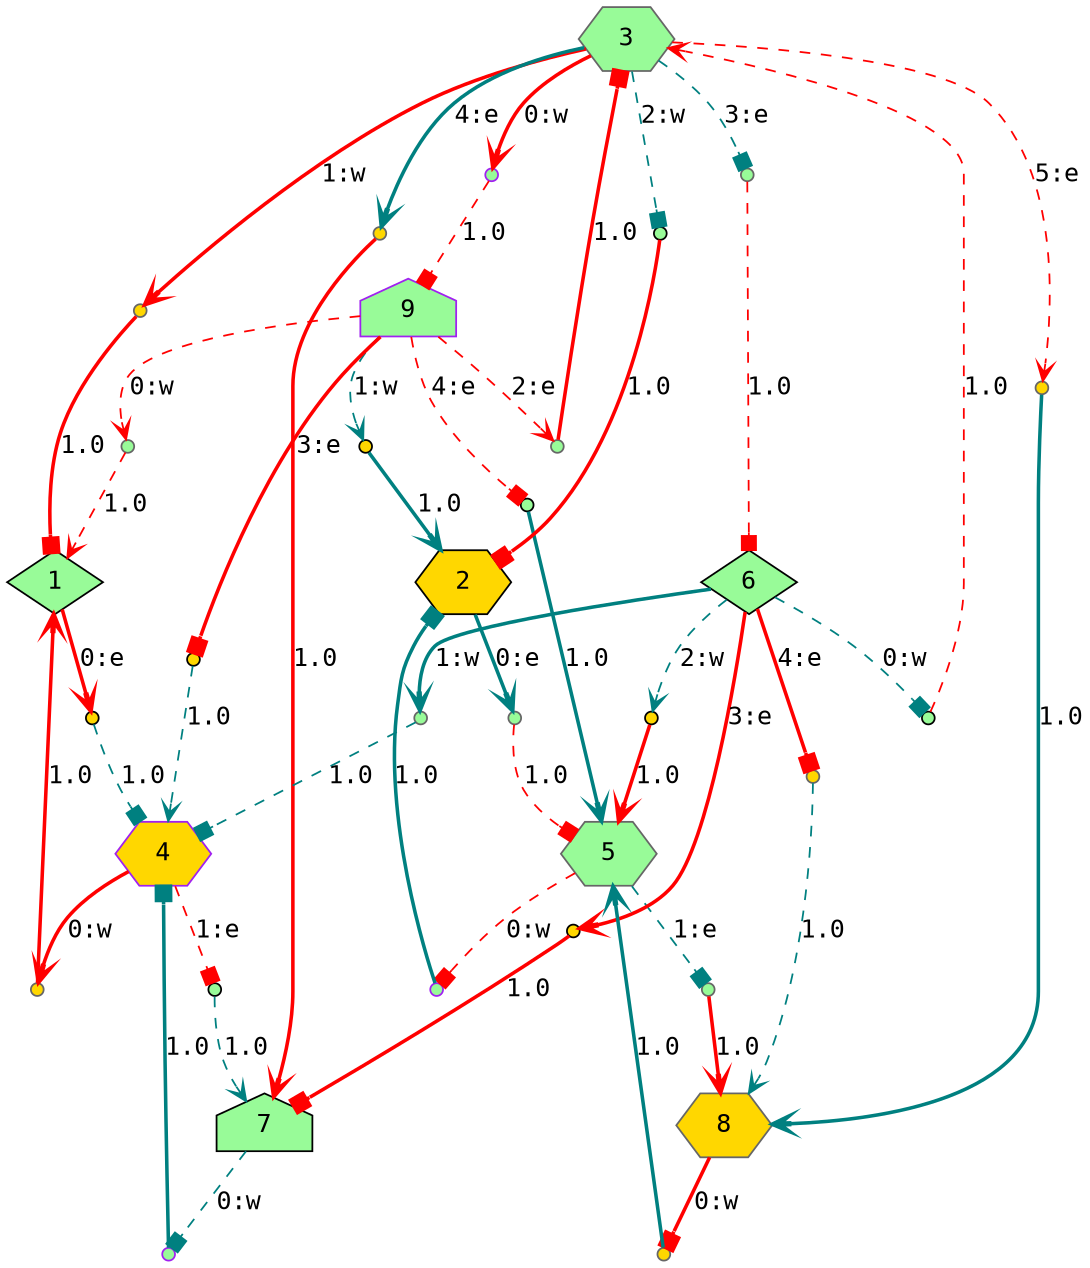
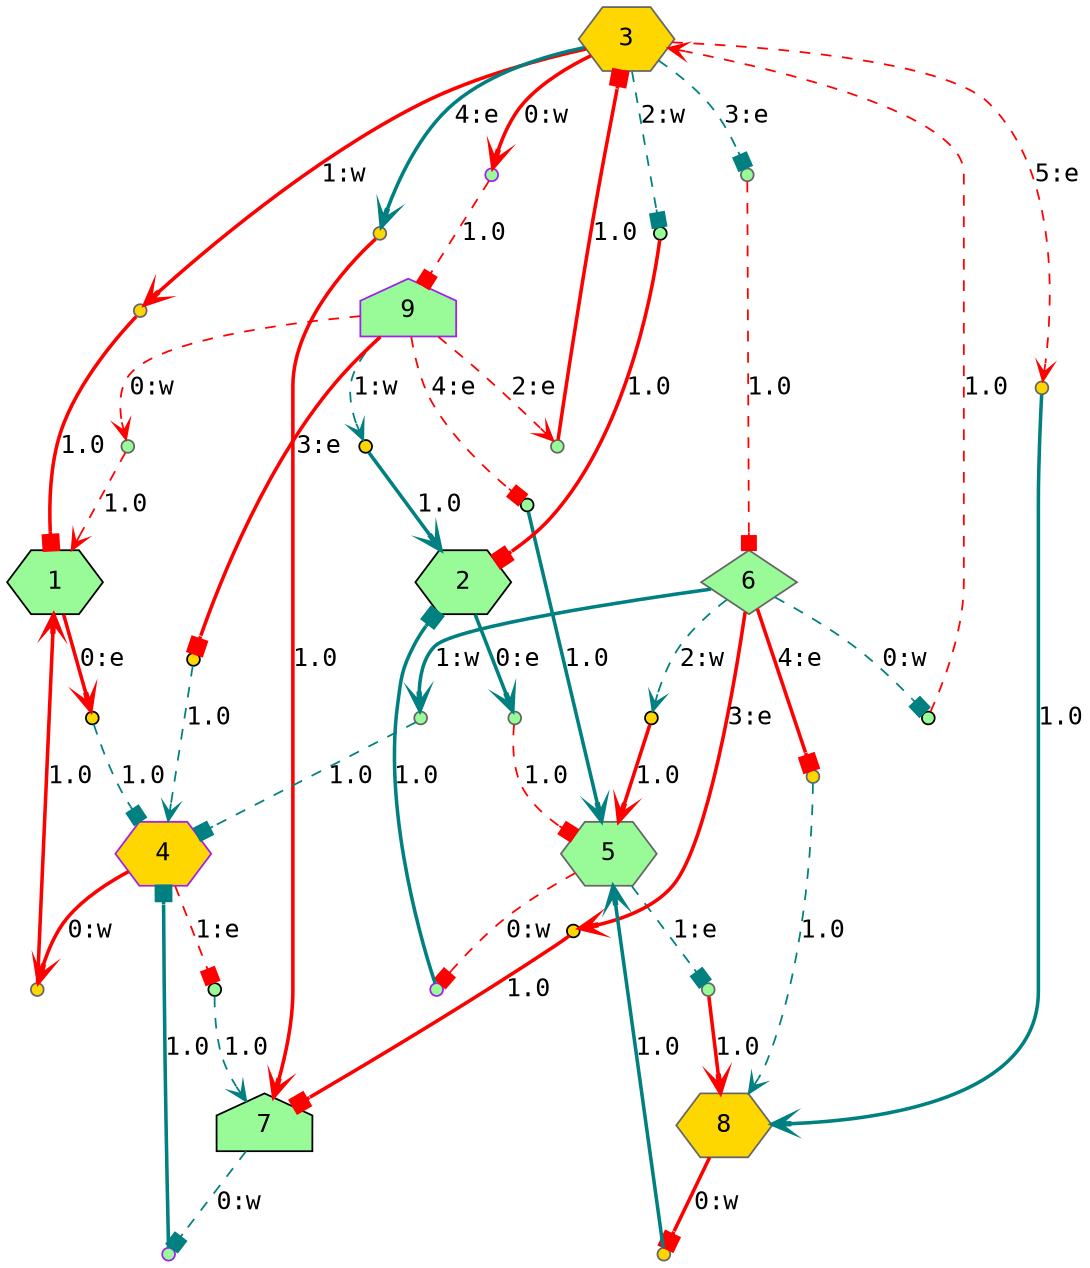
node "3": fillcolor palegreen -> gold
node "1": shape diamond -> hexagon
node "2": fillcolor gold -> palegreen
node "6": color black -> gray40
